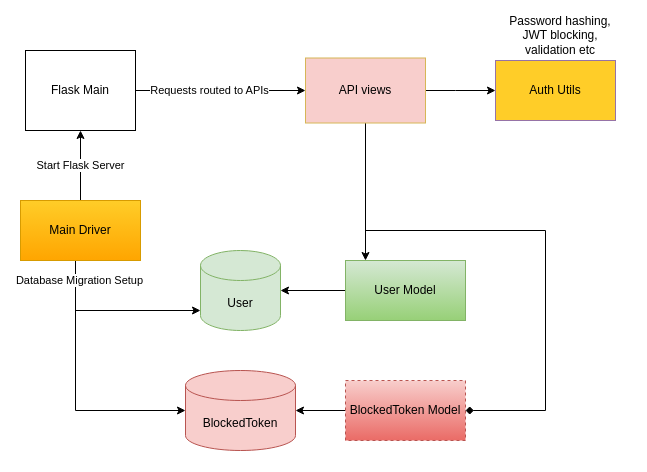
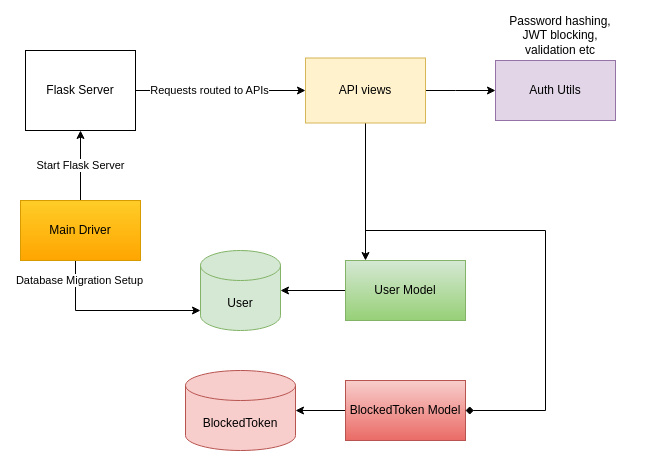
node "Flask Main": label "Flask Main" -> "Flask Server"
node "API views": fillcolor #f8cecc -> #fff2cc
node "Auth Utils": fillcolor #ffcd28 -> #e1d5e7
edge "Main Driver" -> "BlockedToken": removed
node "BlockedToken Model": style dashed -> solid
